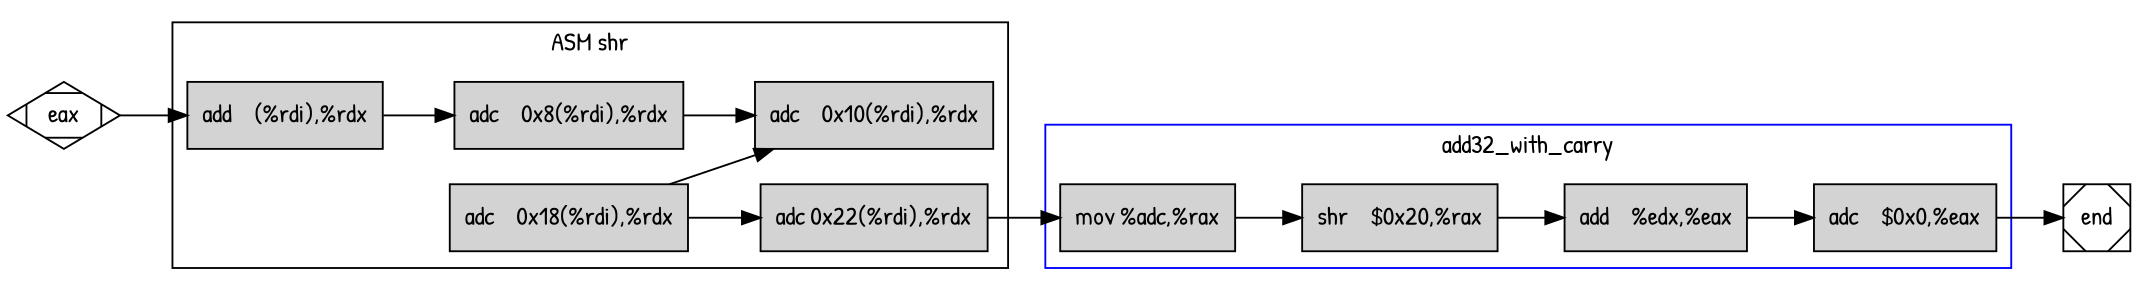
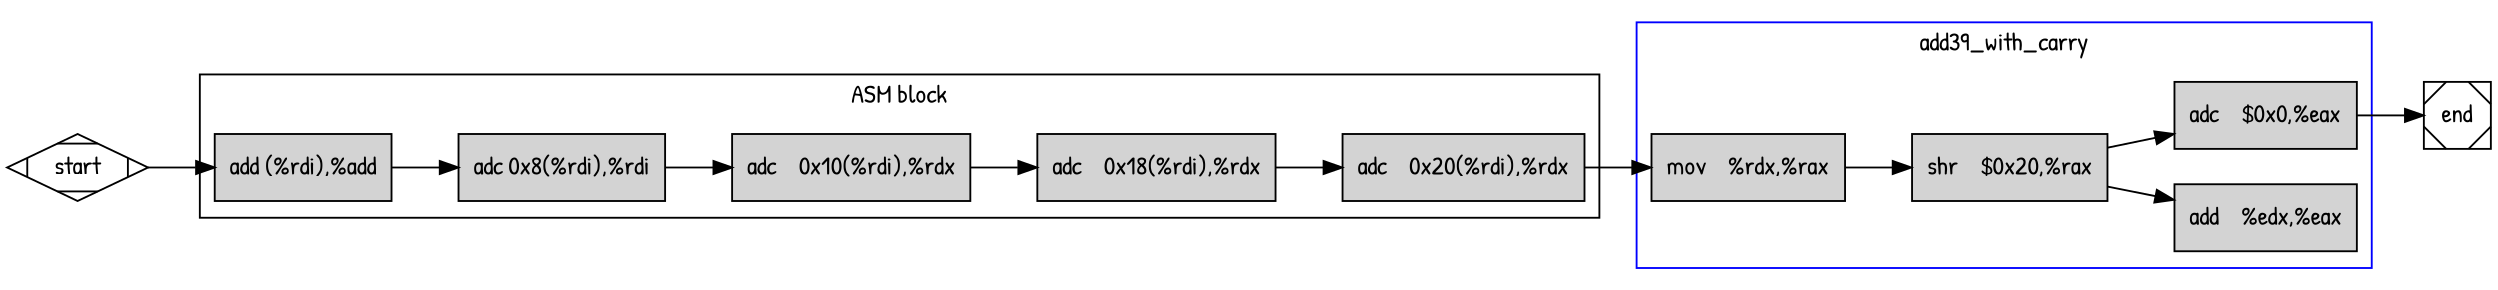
cluster "ASM shr": label "ASM shr" -> "ASM block"
node "eax": label "eax" -> "start"
node "add    (%rdi),%rdx": label "add    (%rdi),%rdx" -> "add    (%rdi),%add"
node "adc    0x8(%rdi),%rdx": label "adc    0x8(%rdi),%rdx" -> "adc    0x8(%rdi),%rdi"
cluster "add32_with_carry": label "add32_with_carry" -> "add39_with_carry"
edge "adc    0x18(%rdi),%rdx" -> "adc    0x10(%rdi),%rdx": reversed
node "adc    0x22(%rdi),%rdx": label "adc    0x22(%rdi),%rdx" -> "adc    0x20(%rdi),%rdx"
node "mov    %adc,%rax": label "mov    %adc,%rax" -> "mov    %rdx,%rax"
edge "add    %edx,%eax" -> "adc    $0x0,%eax": now "shr    $0x20,%rax" -> "adc    $0x0,%eax"
